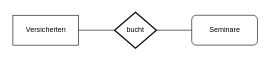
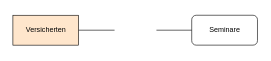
node "Versicherten": fillcolor #ffffff -> #ffe6cc
node "bucht": removed
